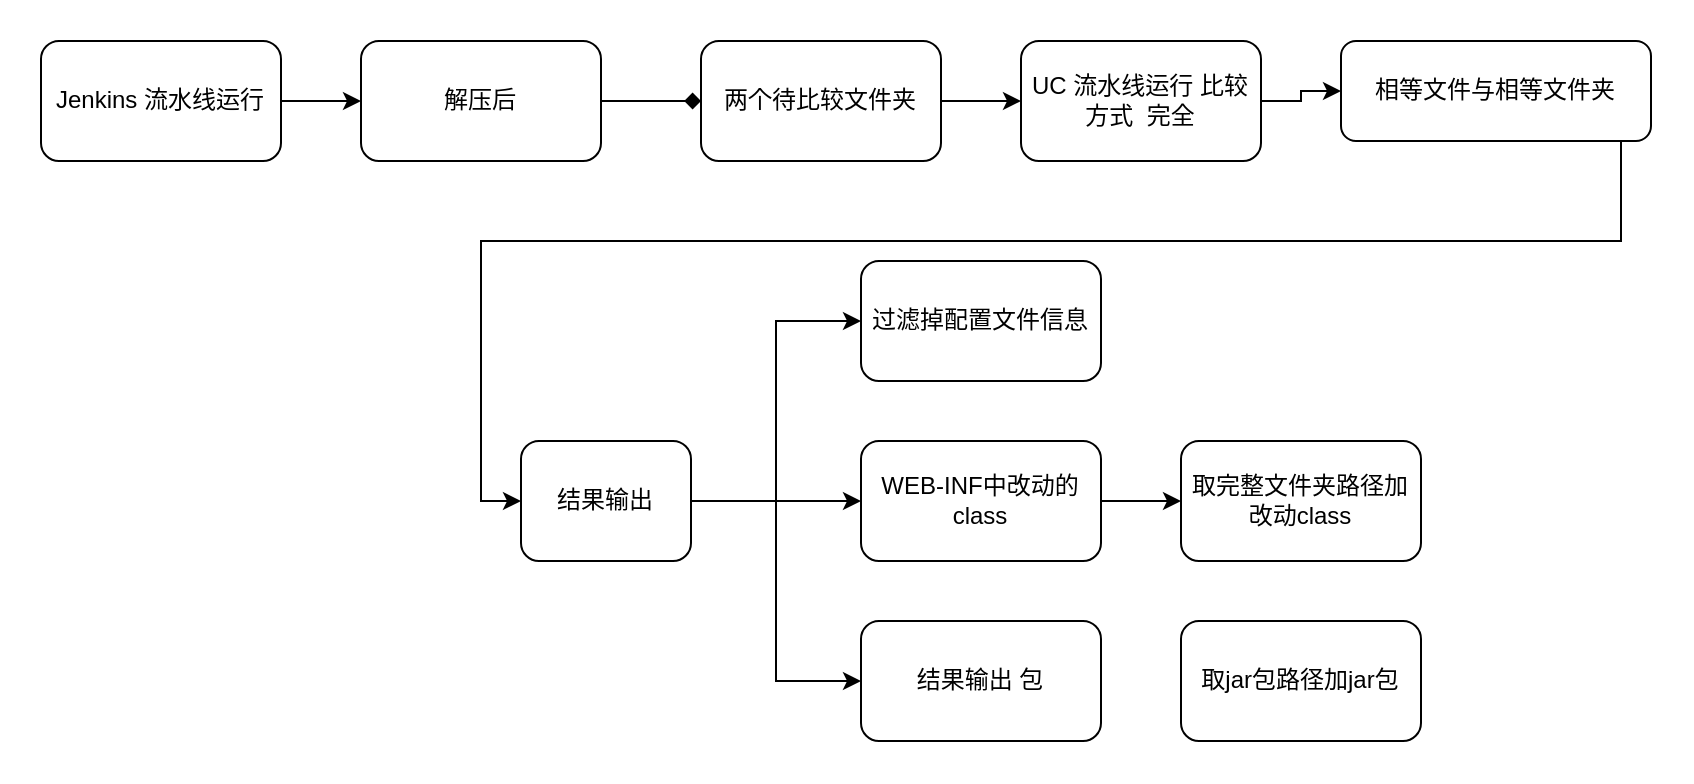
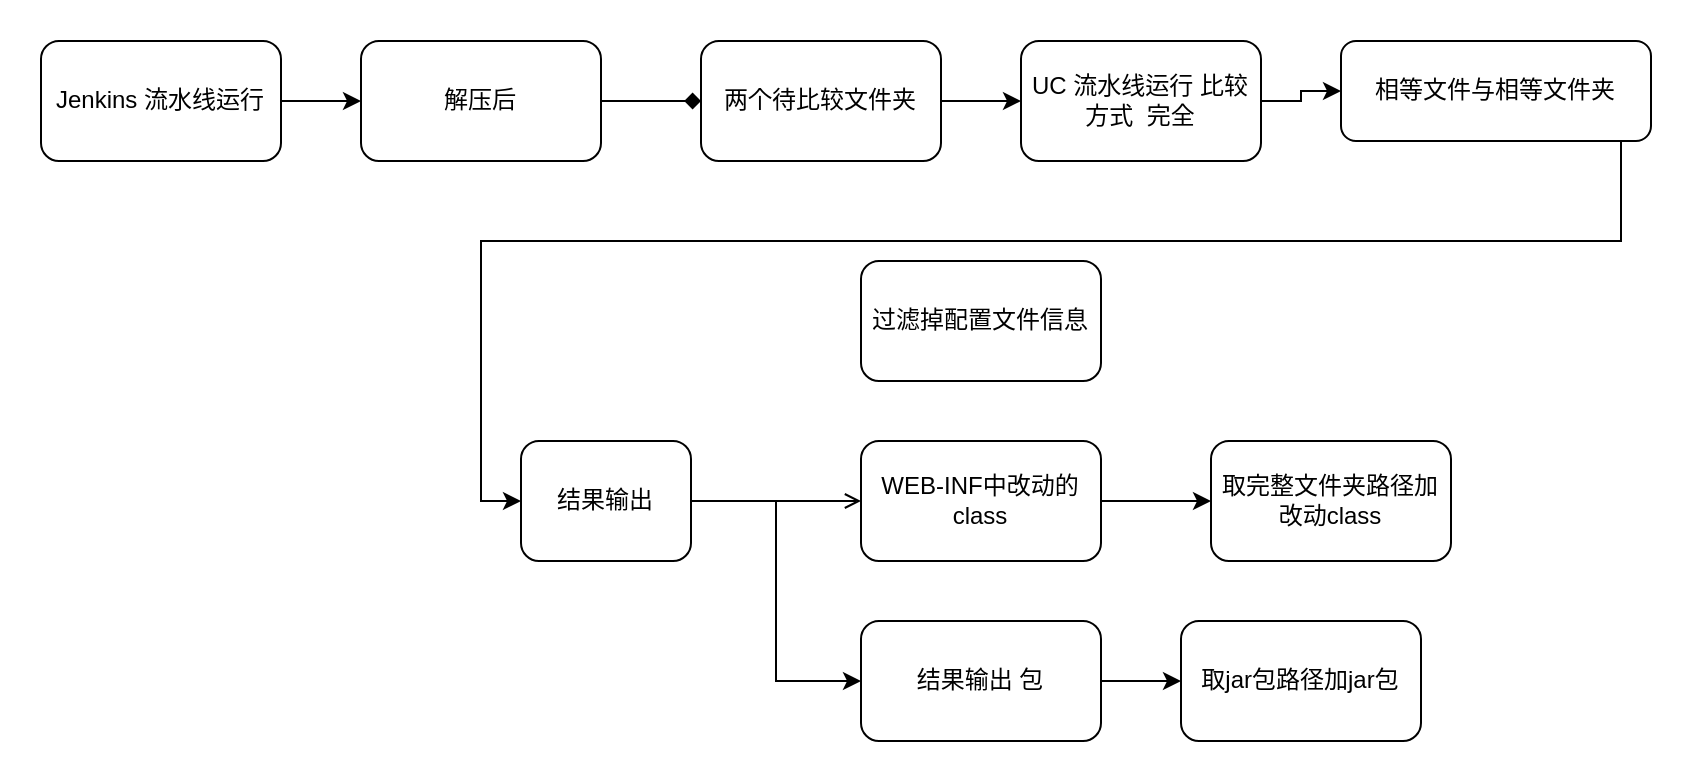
edge "结果输出" -> "过滤掉配置文件信息": removed
edge "结果输出" -> "WEB-INF中改动的class": arrowhead classic -> open
node "取完整文件夹路径加改动class": moved (1301, 501) -> (1331, 501)
edge "结果输出 包" -> "取jar包路径加jar包": added
